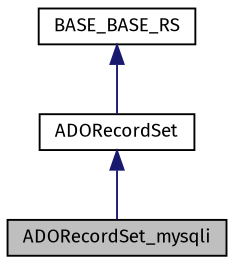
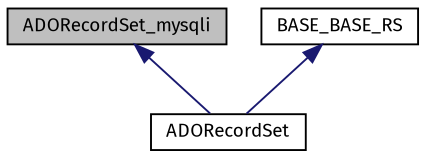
edge "ADORecordSet_mysqli" -> "ADORecordSet": reversed
